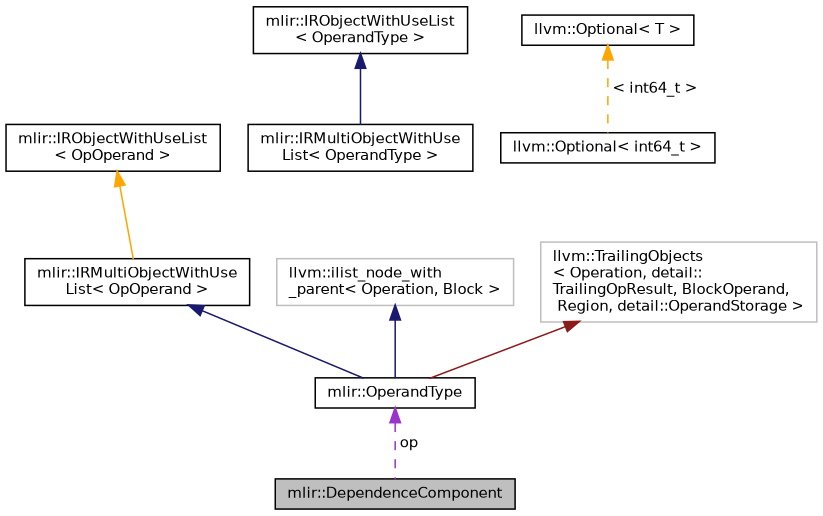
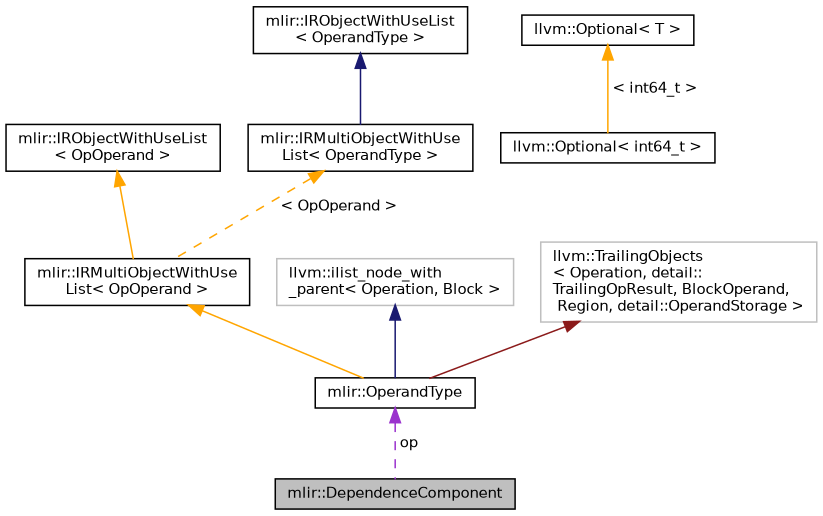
edge "llvm::Optional< int64_t >" -> "llvm::Optional< T >": style dashed -> solid
edge "mlir::IRMultiObjectWithUse List< OpOperand >" -> "mlir::IRMultiObjectWithUse List< OperandType >": added, label "< OpOperand >"
edge "mlir::OperandType" -> "mlir::IRMultiObjectWithUse List< OpOperand >": color midnightblue -> orange
